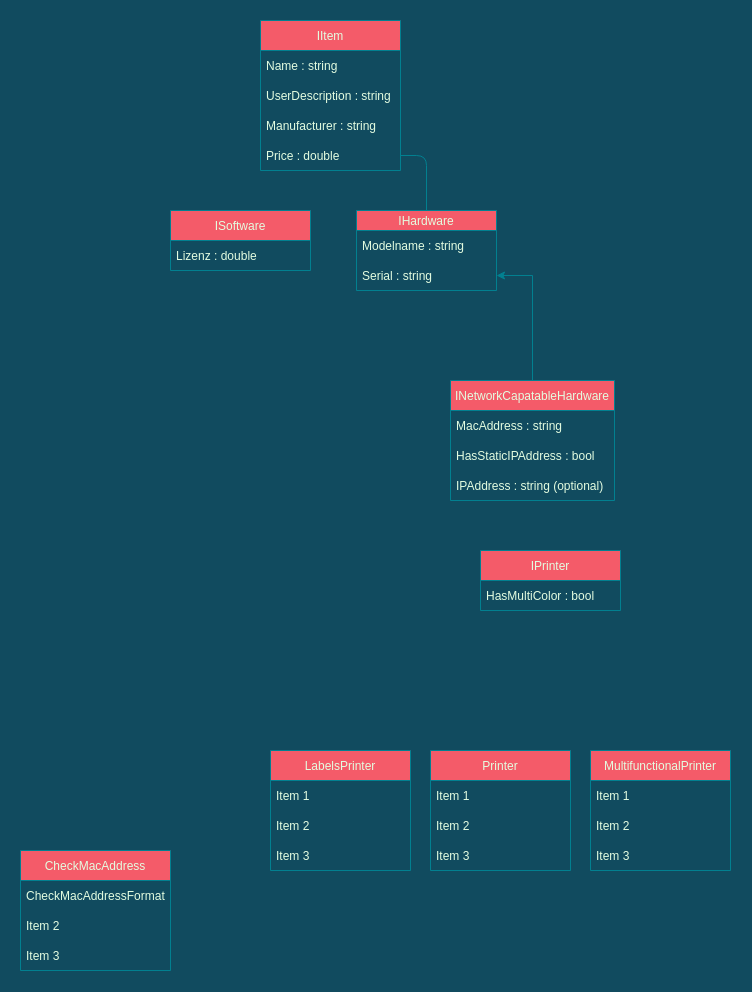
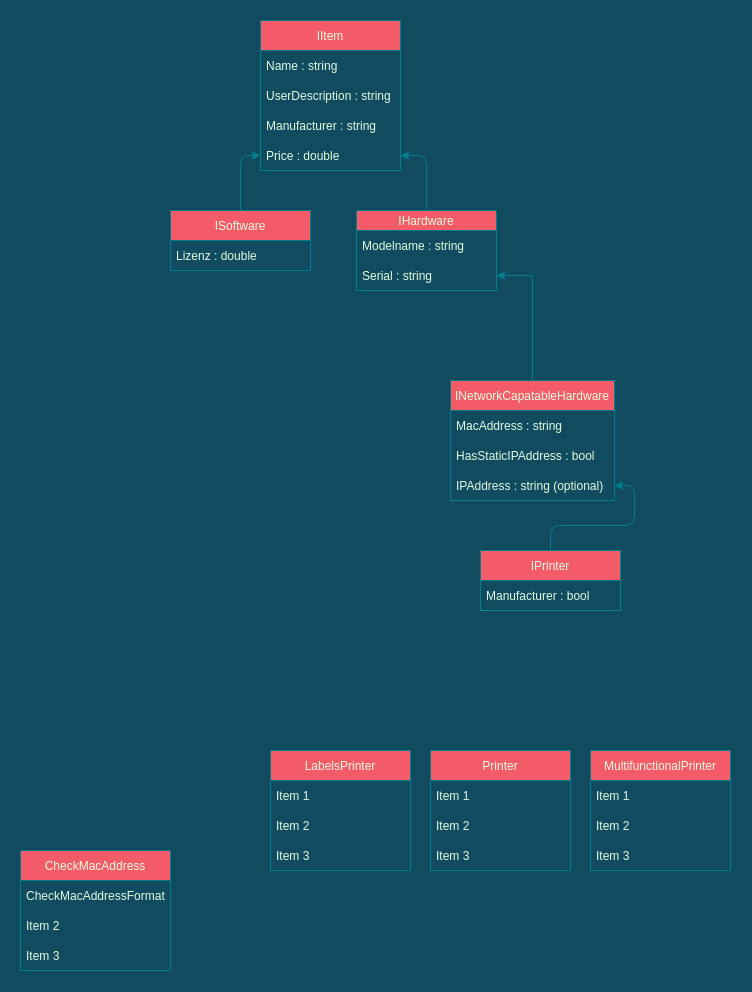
edge "Price : double" -- "IHardware": arrowhead none -> classic
edge "ISoftware" -> "Price : double": added
edge "IPrinter" -> "IPAddress : string (optional)": added
node "HasMultiColor : bool": label "HasMultiColor : bool" -> "Manufacturer : bool"
